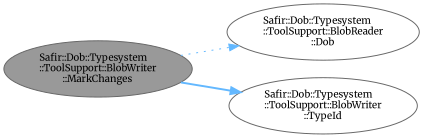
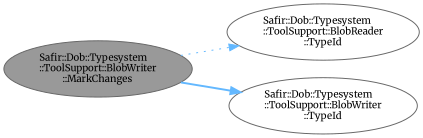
node "Safir::Dob::Typesystem ::ToolSupport::BlobReader ::Dob": label "Safir::Dob::Typesystem ::ToolSupport::BlobReader ::Dob" -> "Safir::Dob::Typesystem ::ToolSupport::BlobReader ::TypeId"
